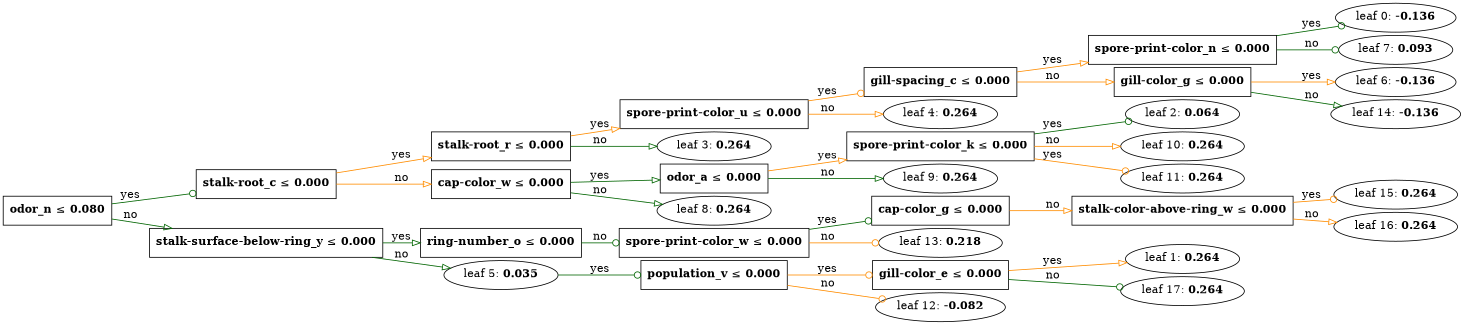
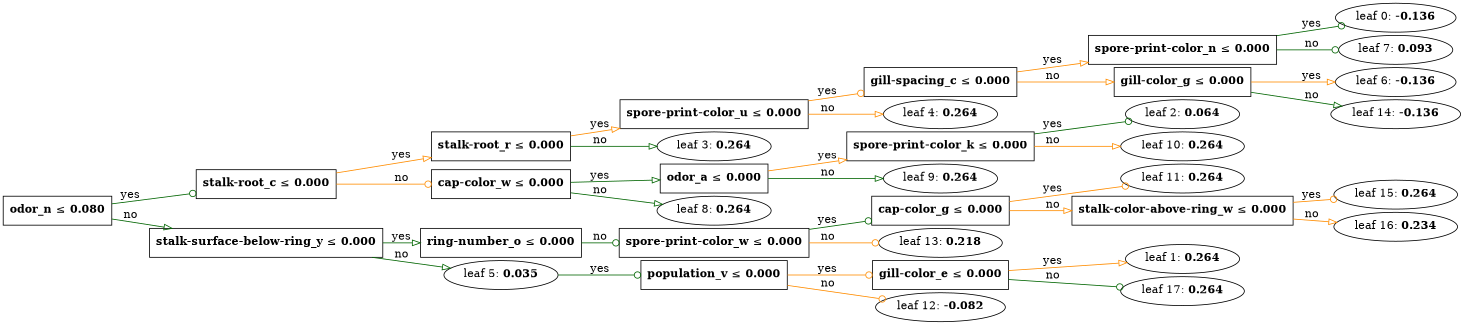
edge "spore-print-color_k" -> "leaf 11:": now "cap-color_g" -> "leaf 11:"
edge "stalk-root_c" -> "cap-color_w": arrowhead onormal -> odot
node "leaf 16:": text "0.264" -> "0.234"
